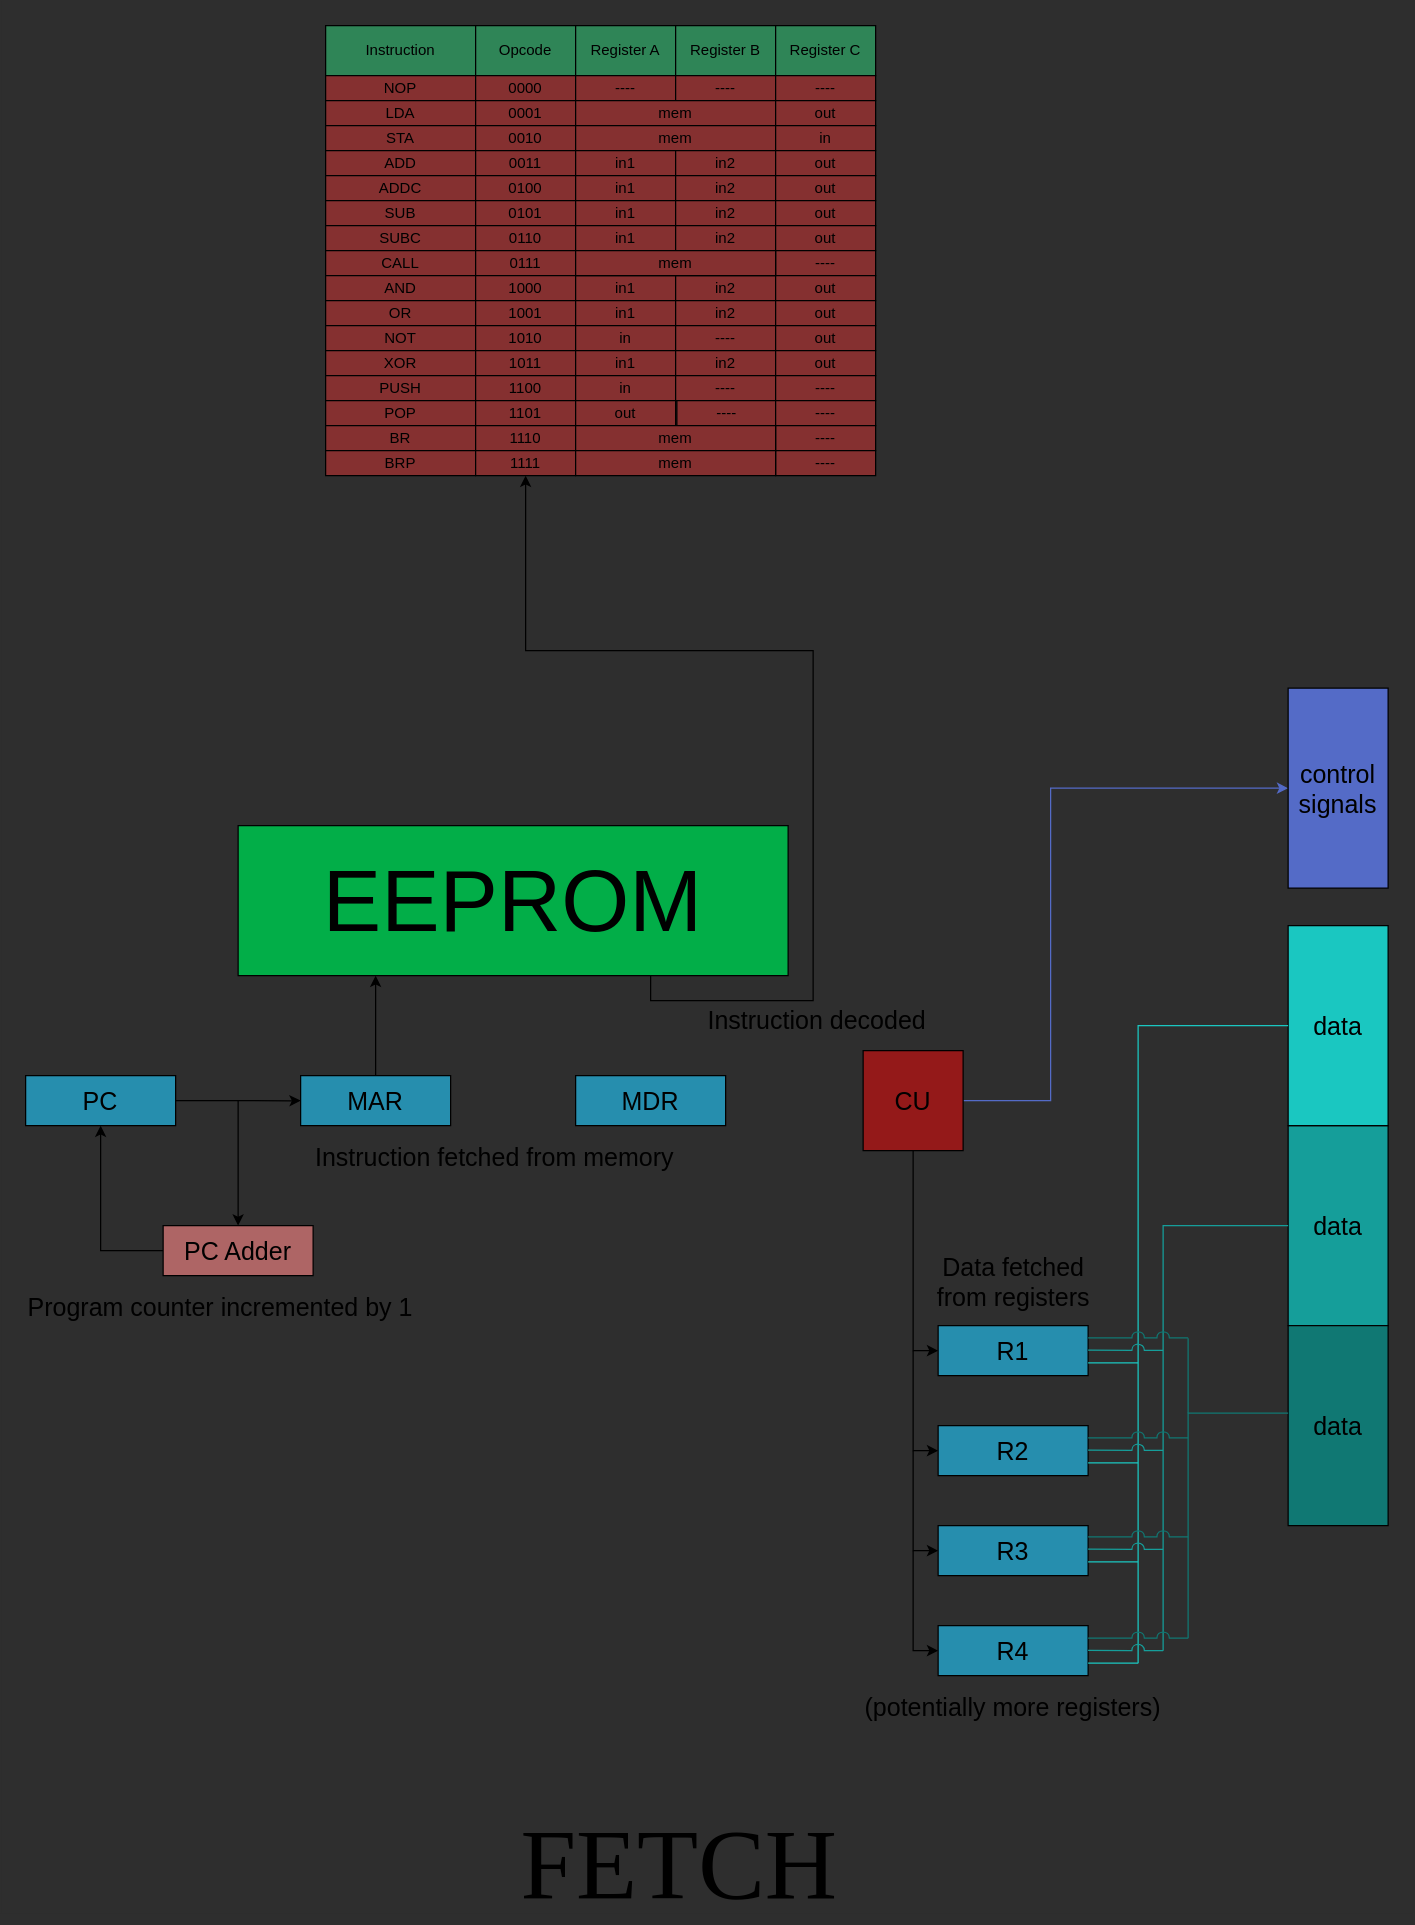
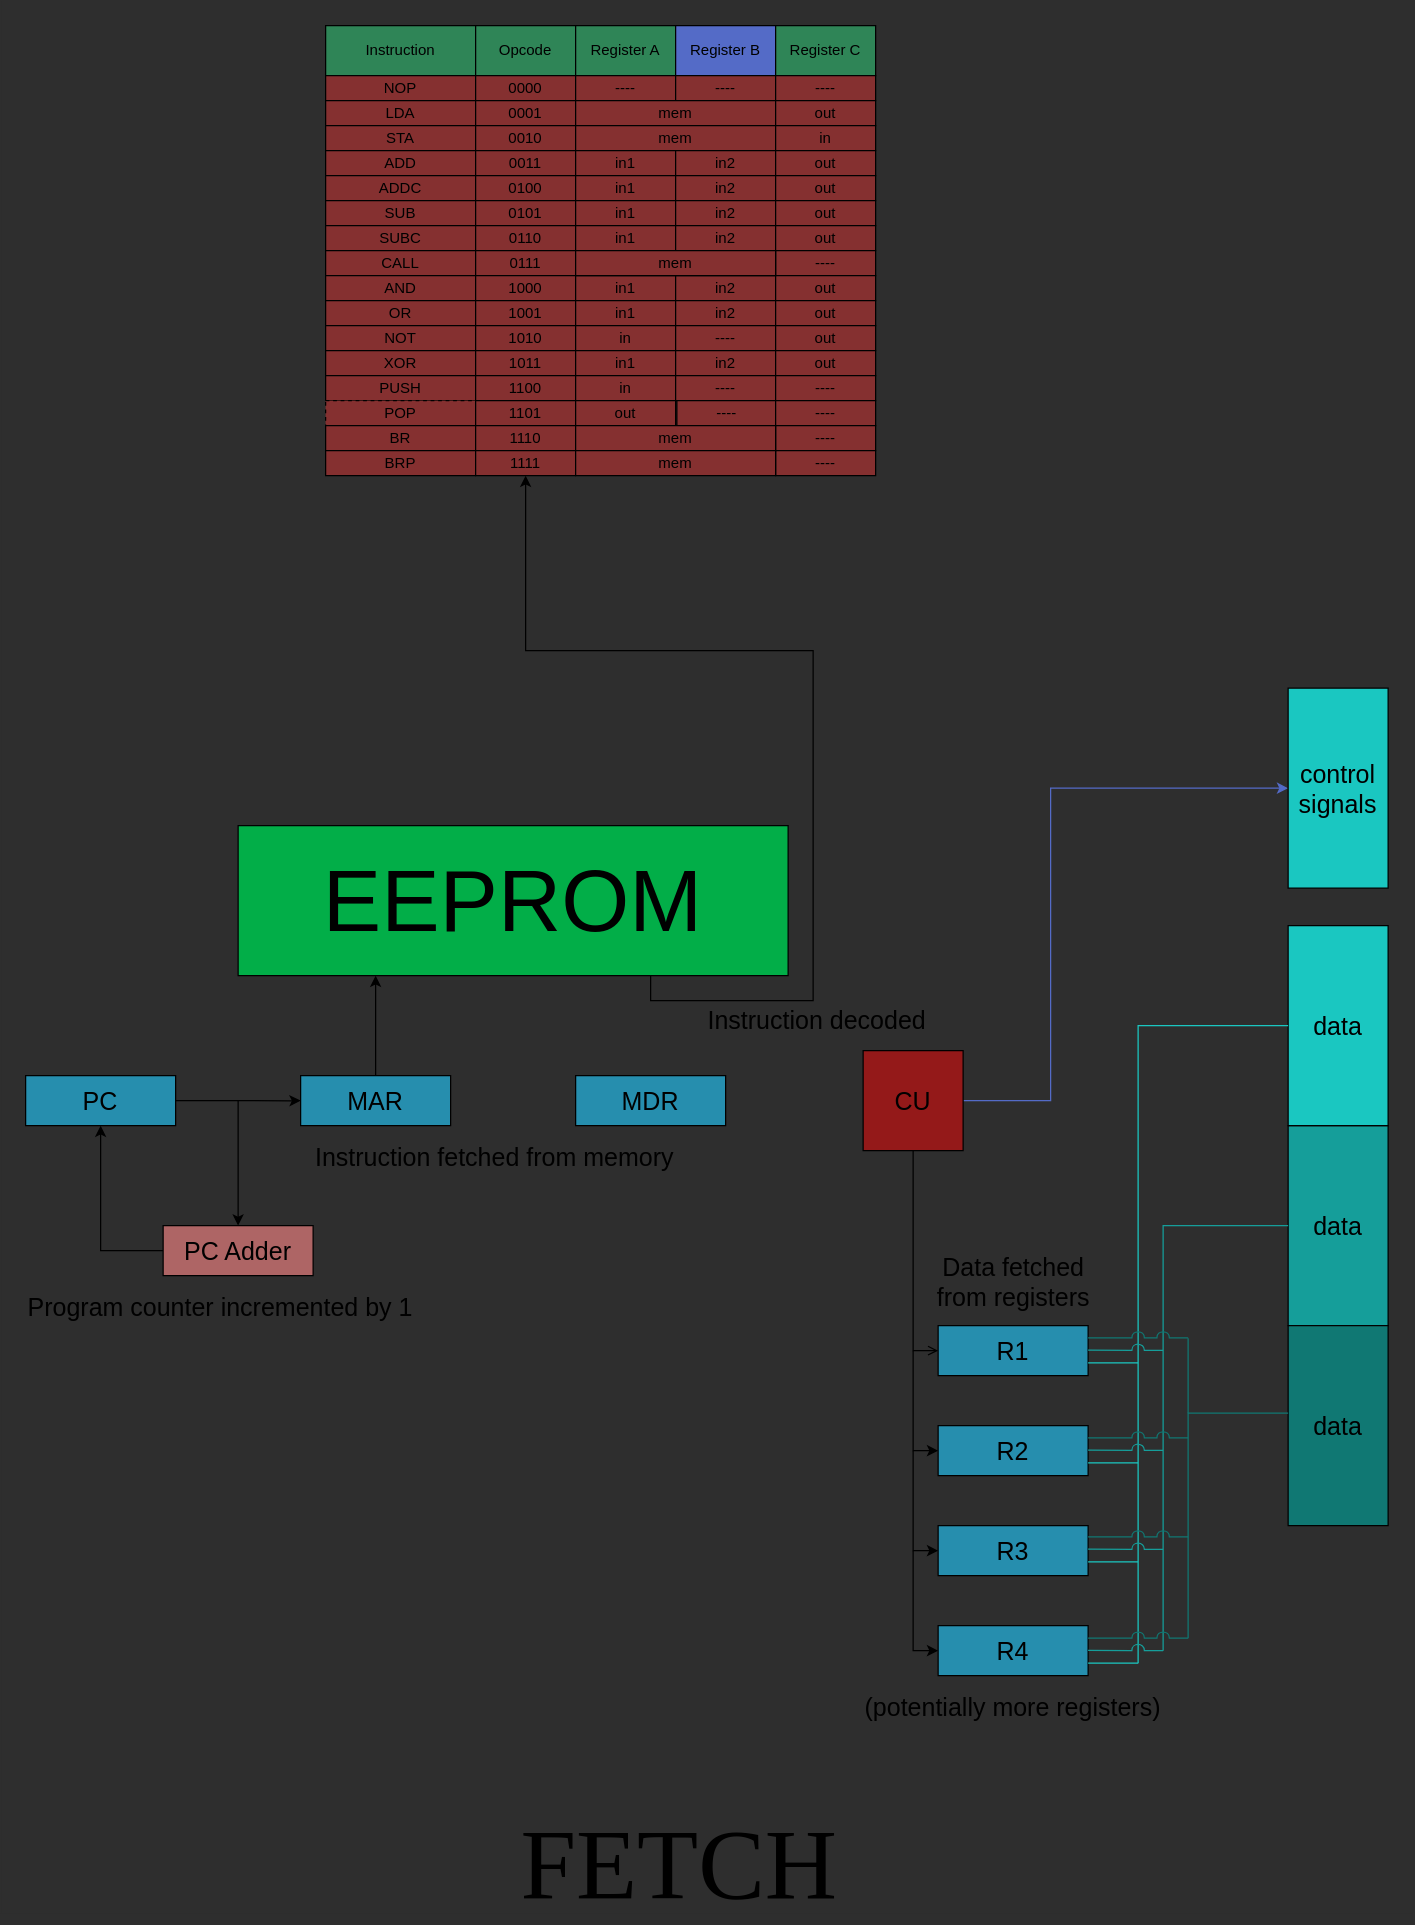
node "Register B": fillcolor #2f8557 -> #546bc7
node "POP": style solid -> dashed
node "control signals": fillcolor #546bc7 -> #1ac7c1
edge "CU" -> "R1": arrowhead classic -> open
